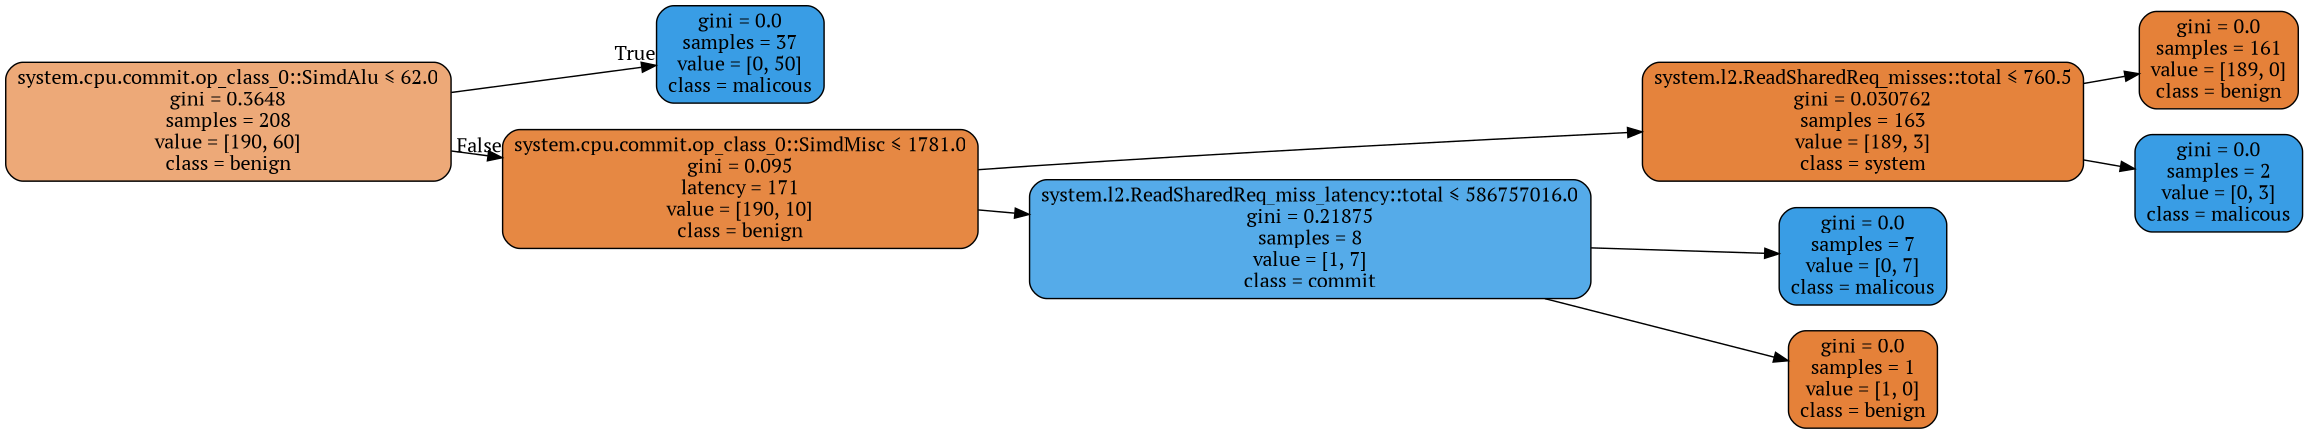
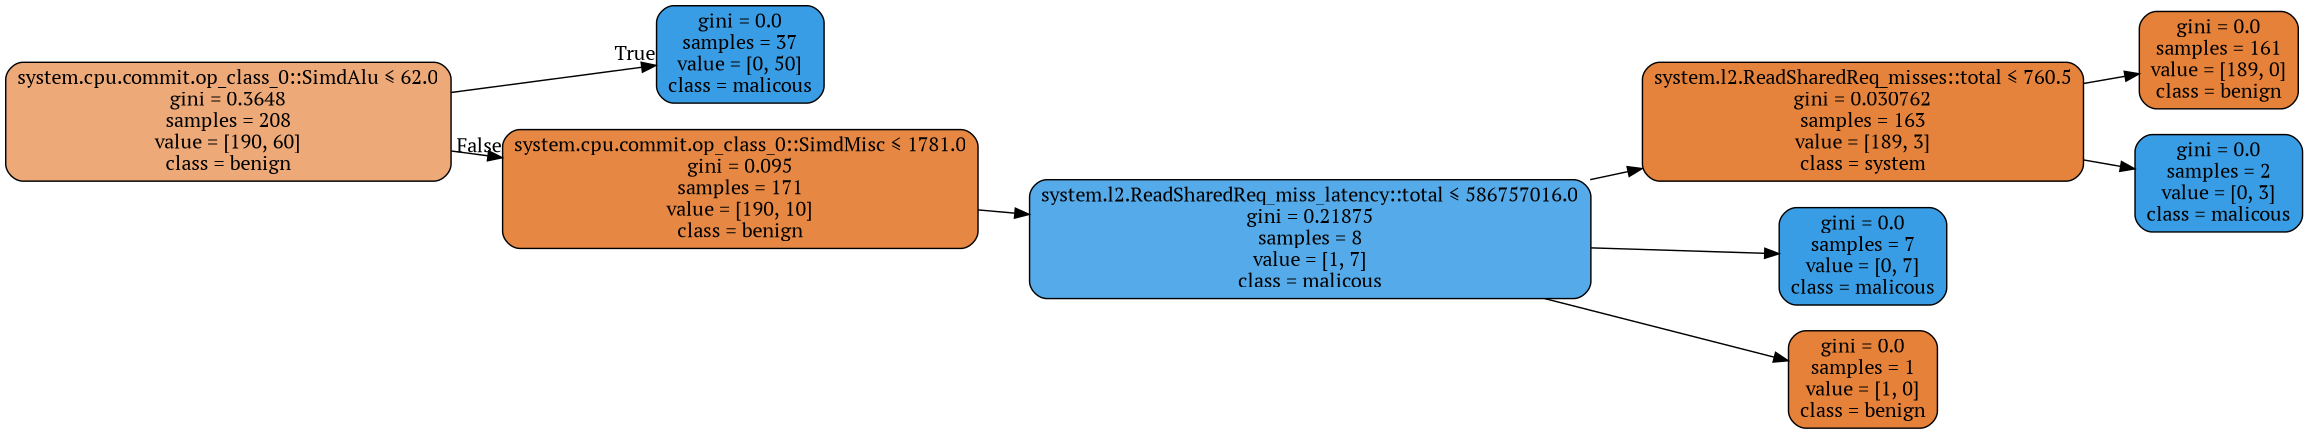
edge "system.cpu.commit.op_class_0::SimdMisc ≤ 1781.0" -> "system.l2.ReadSharedReq_misses::total ≤ 760.5": now "system.l2.ReadSharedReq_miss_latency::total ≤ 586757016.0" -> "system.l2.ReadSharedReq_misses::total ≤ 760.5"
node "system.cpu.commit.op_class_0::SimdMisc ≤ 1781.0": text "latency = 171" -> "samples = 171"
node "system.l2.ReadSharedReq_miss_latency::total ≤ 586757016.0": text "class = commit" -> "class = malicous"
